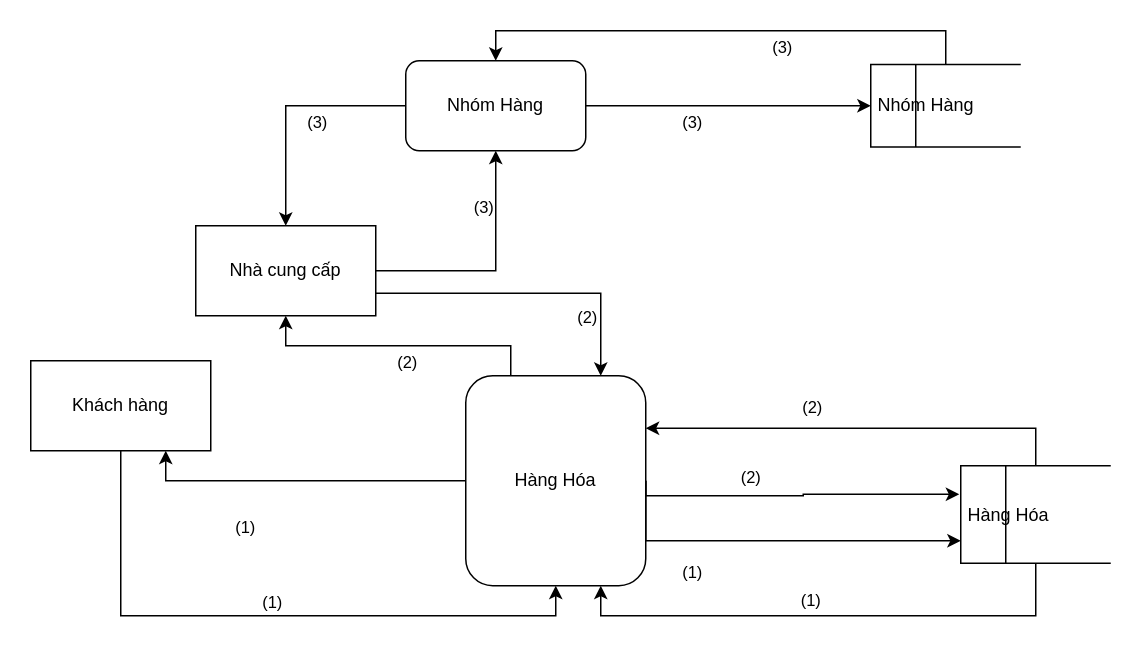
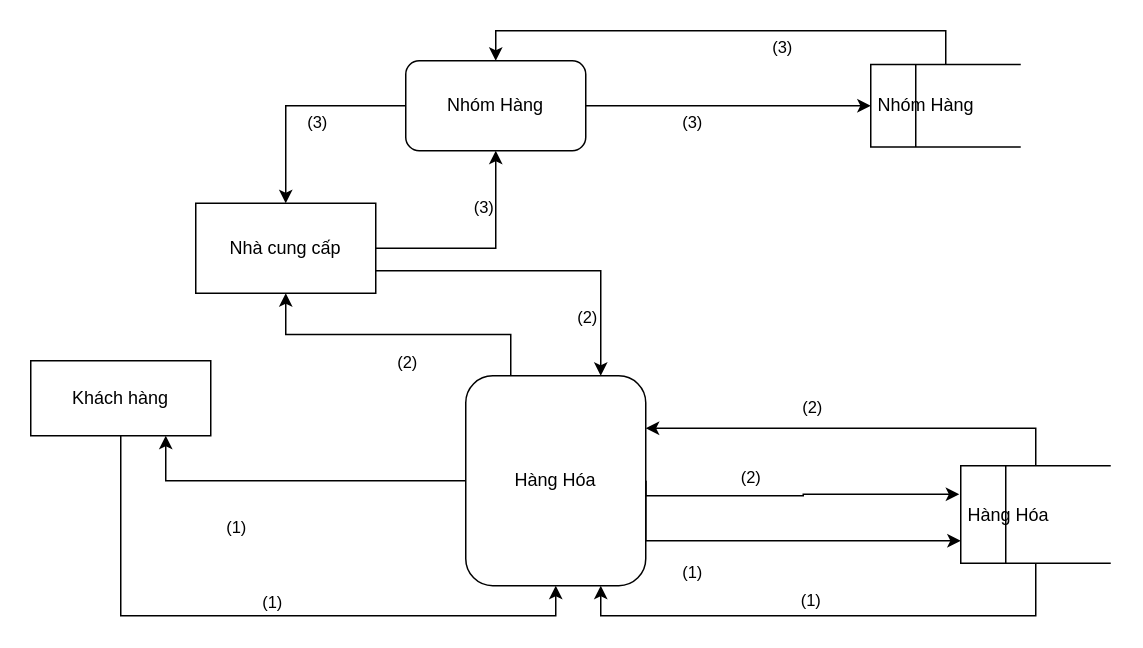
node "Nhà cung cấp": moved (286, 271) -> (286, 248)
node "Khách hàng": size 180x90 -> 180x75
